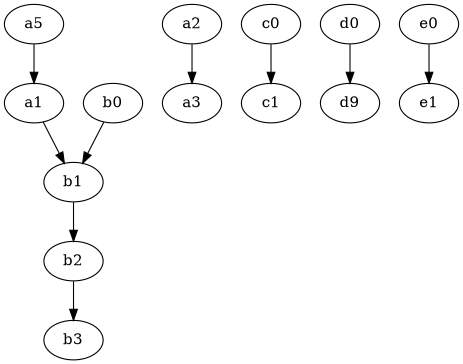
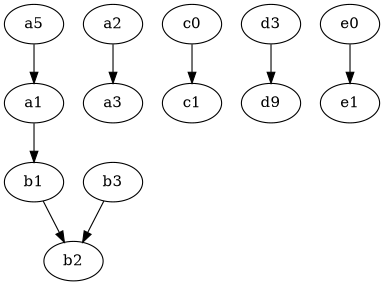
node "d0": label "d0" -> "d3"
node "b0": removed
edge "b2" -> "b3": reversed
